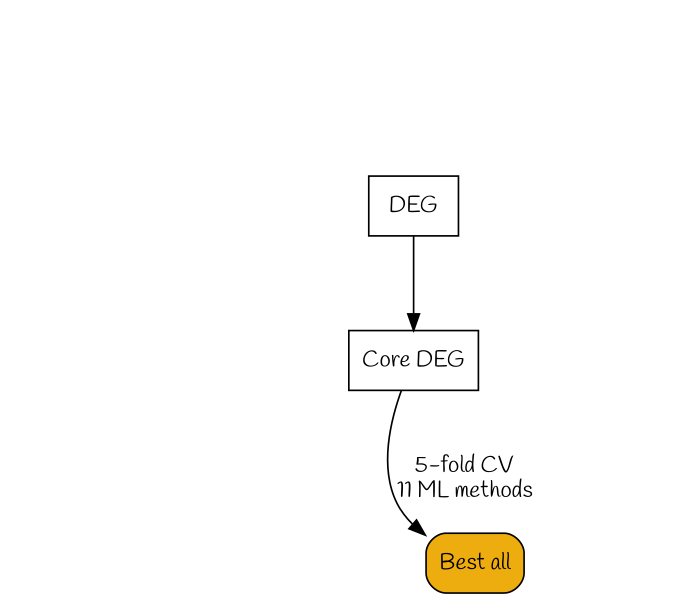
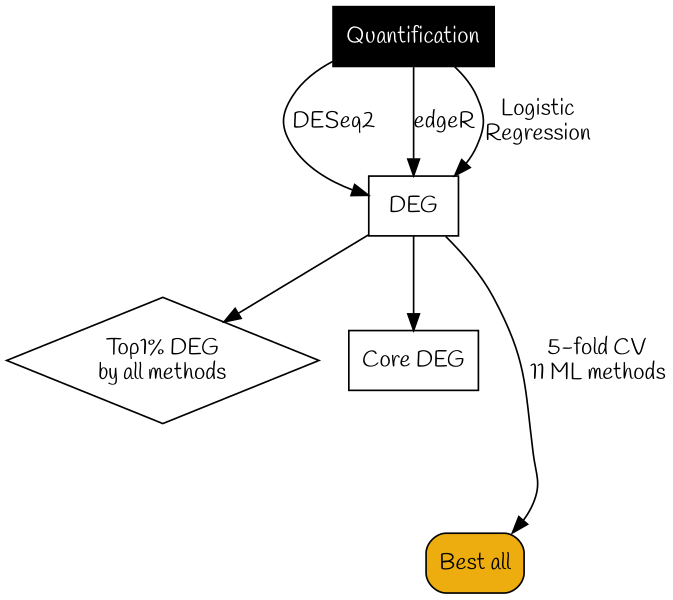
node "Quantification": added
node "Top1% DEG by all methods": added
edge "Core DEG" -> "Best all": now "DEG" -> "Best all"
